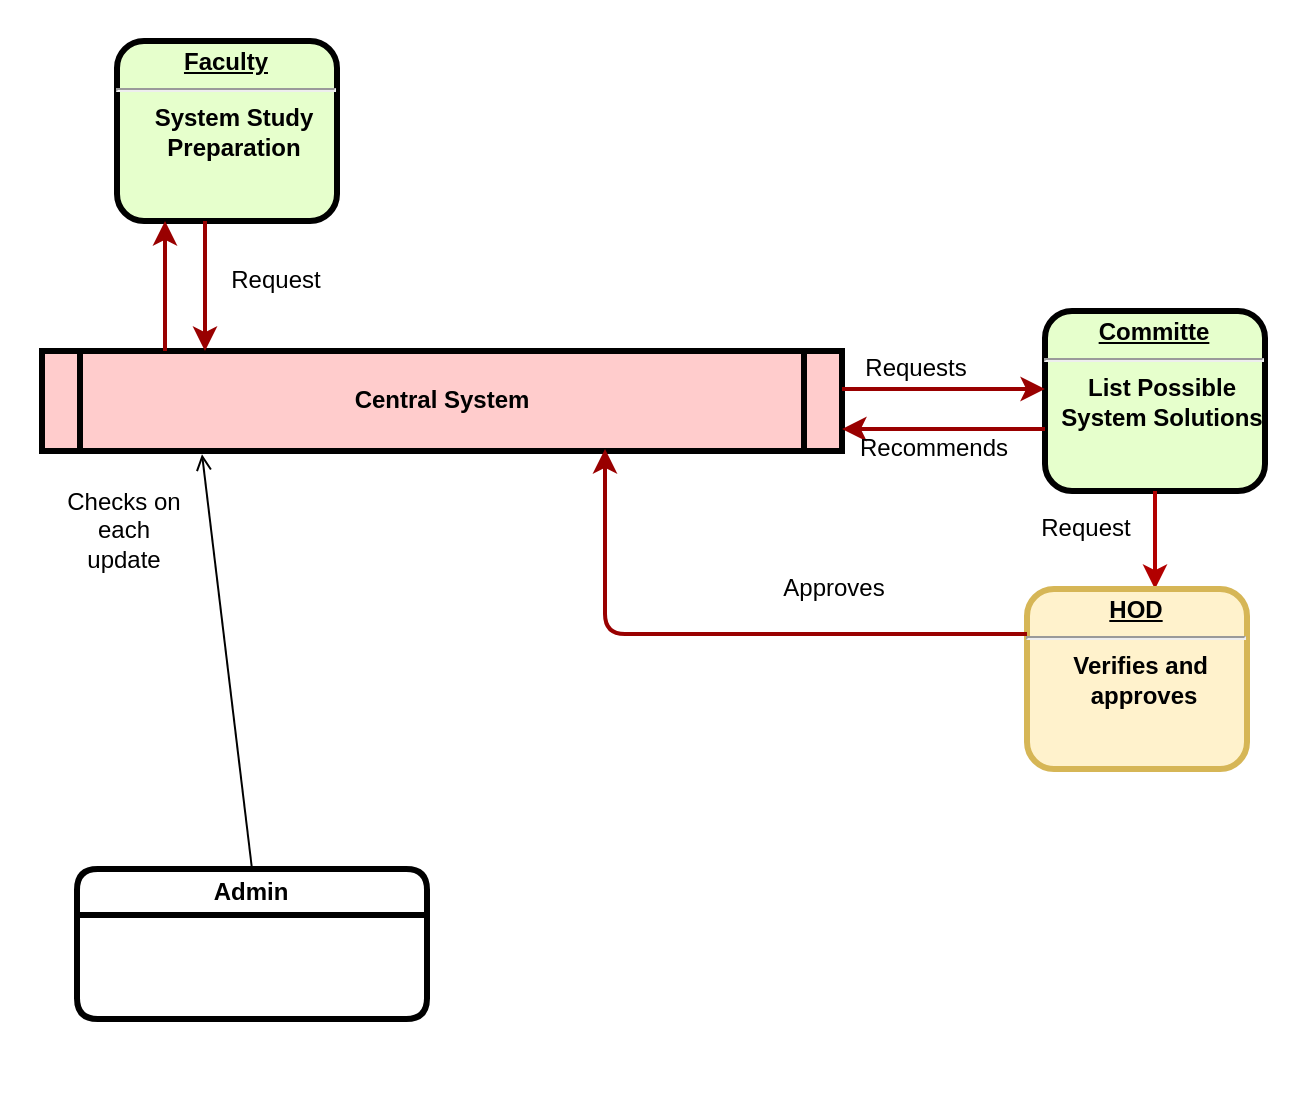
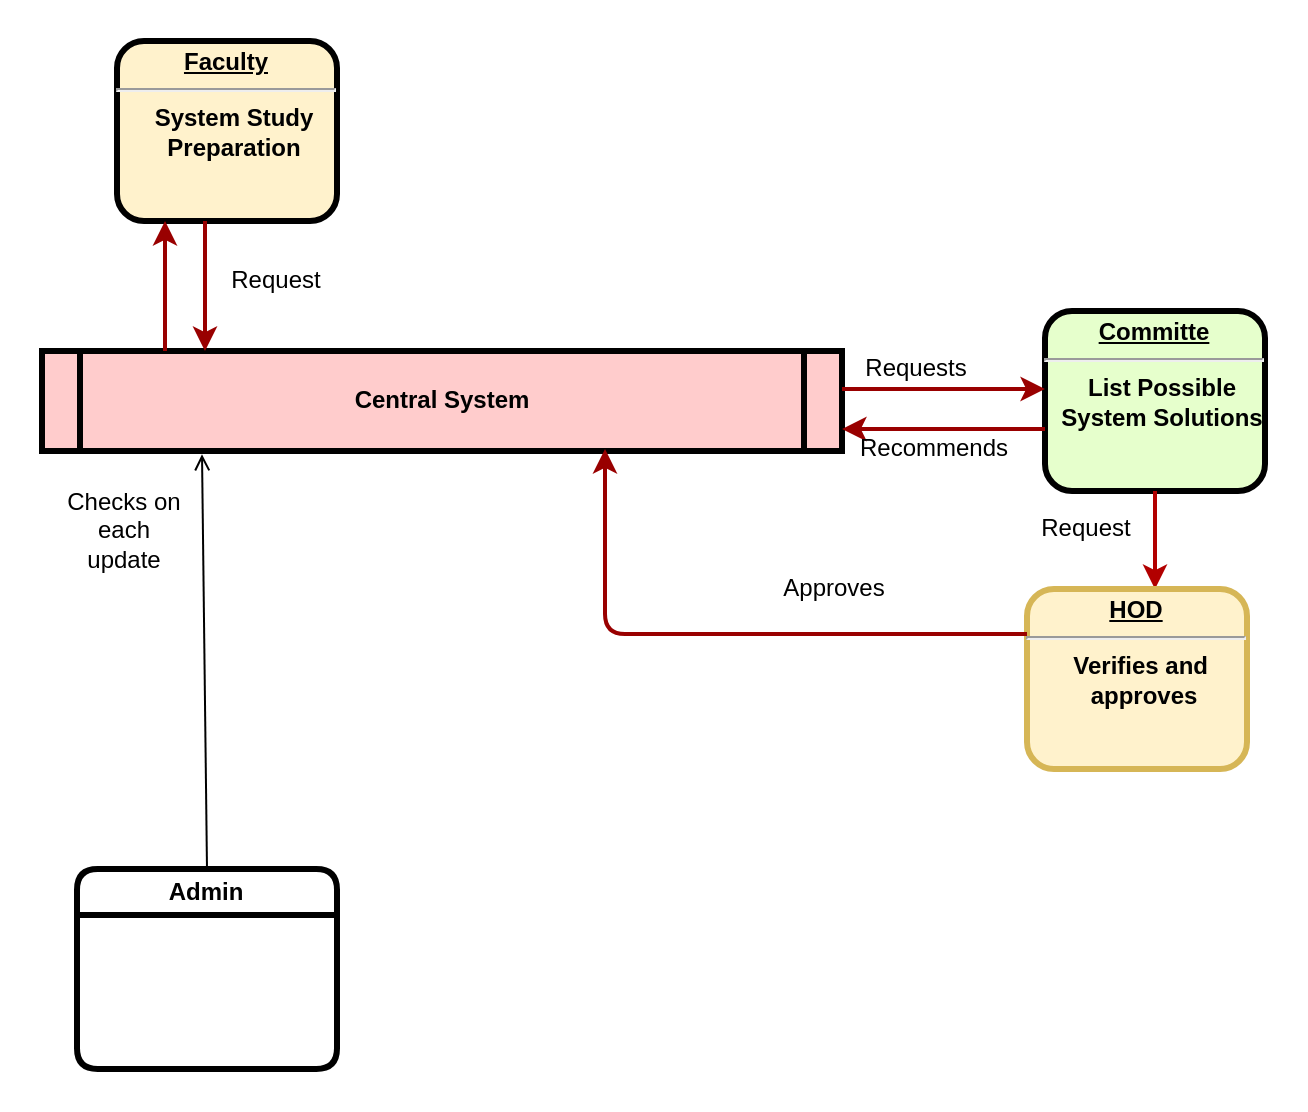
node "Faculty System Study Preparation": fillcolor #e6ffcc -> #fff2cc
node "Admin": size 350x150 -> 260x200
